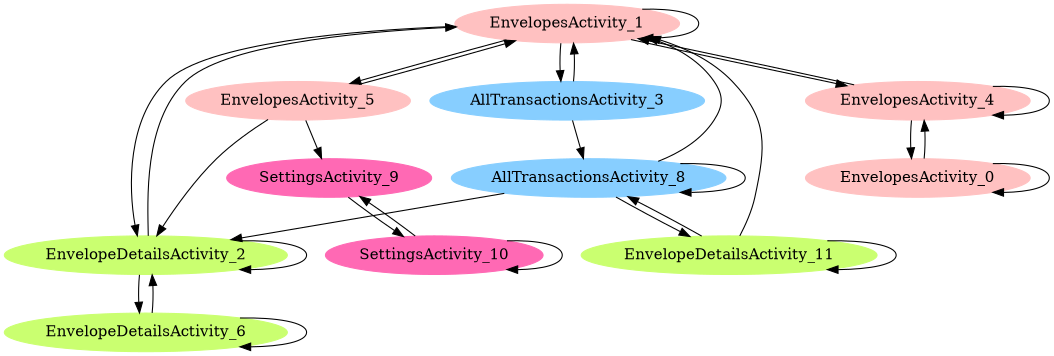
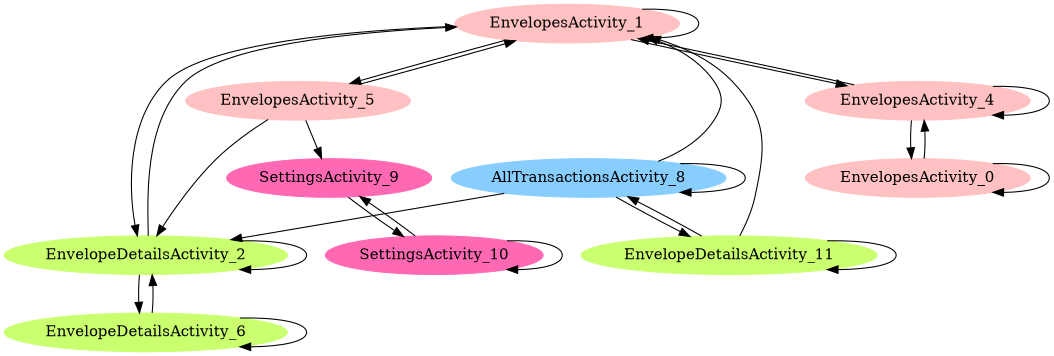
node "AllTransactionsActivity_3": removed
